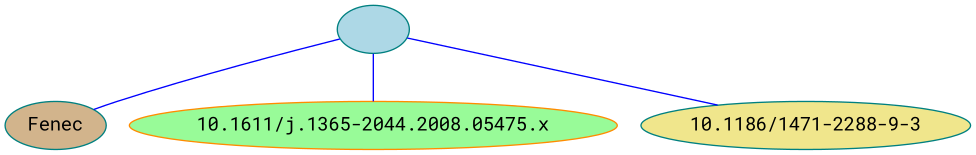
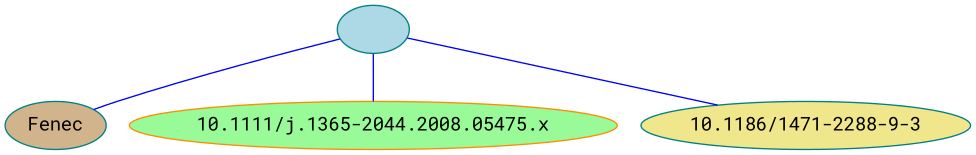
node "10.1611/j.1365-2044.2008.05475.x": label "10.1611/j.1365-2044.2008.05475.x" -> "10.1111/j.1365-2044.2008.05475.x"
